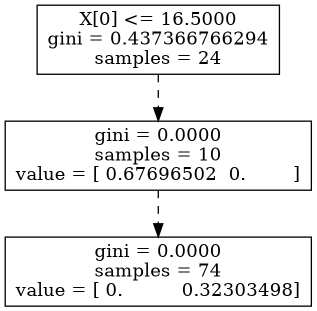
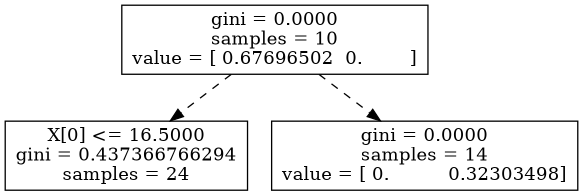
edge "X[0] <= 16.5000 gini = 0.437366766294 samples = 24" -> "gini = 0.0000 samples = 10 value = [ 0.67696502  0.        ]": reversed
node "gini = 0.0000 samples = 74 value = [ 0.          0.32303498]": label "gini = 0.0000 samples = 74 value = [ 0.          0.32303498]" -> "gini = 0.0000 samples = 14 value = [ 0.          0.32303498]"
